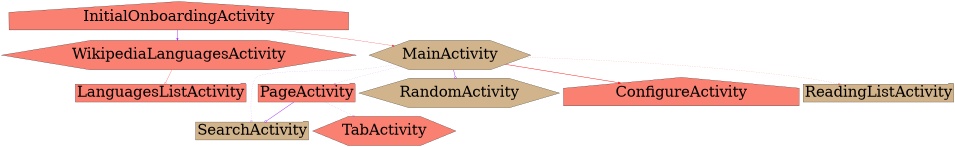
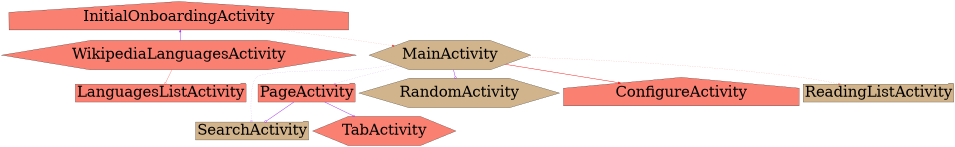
edge "InitialOnboardingActivity" -> "WikipediaLanguagesActivity": reversed
edge "InitialOnboardingActivity" -> "MainActivity": style solid -> dotted
edge "PageActivity" -> "TabActivity": style dotted -> bold
